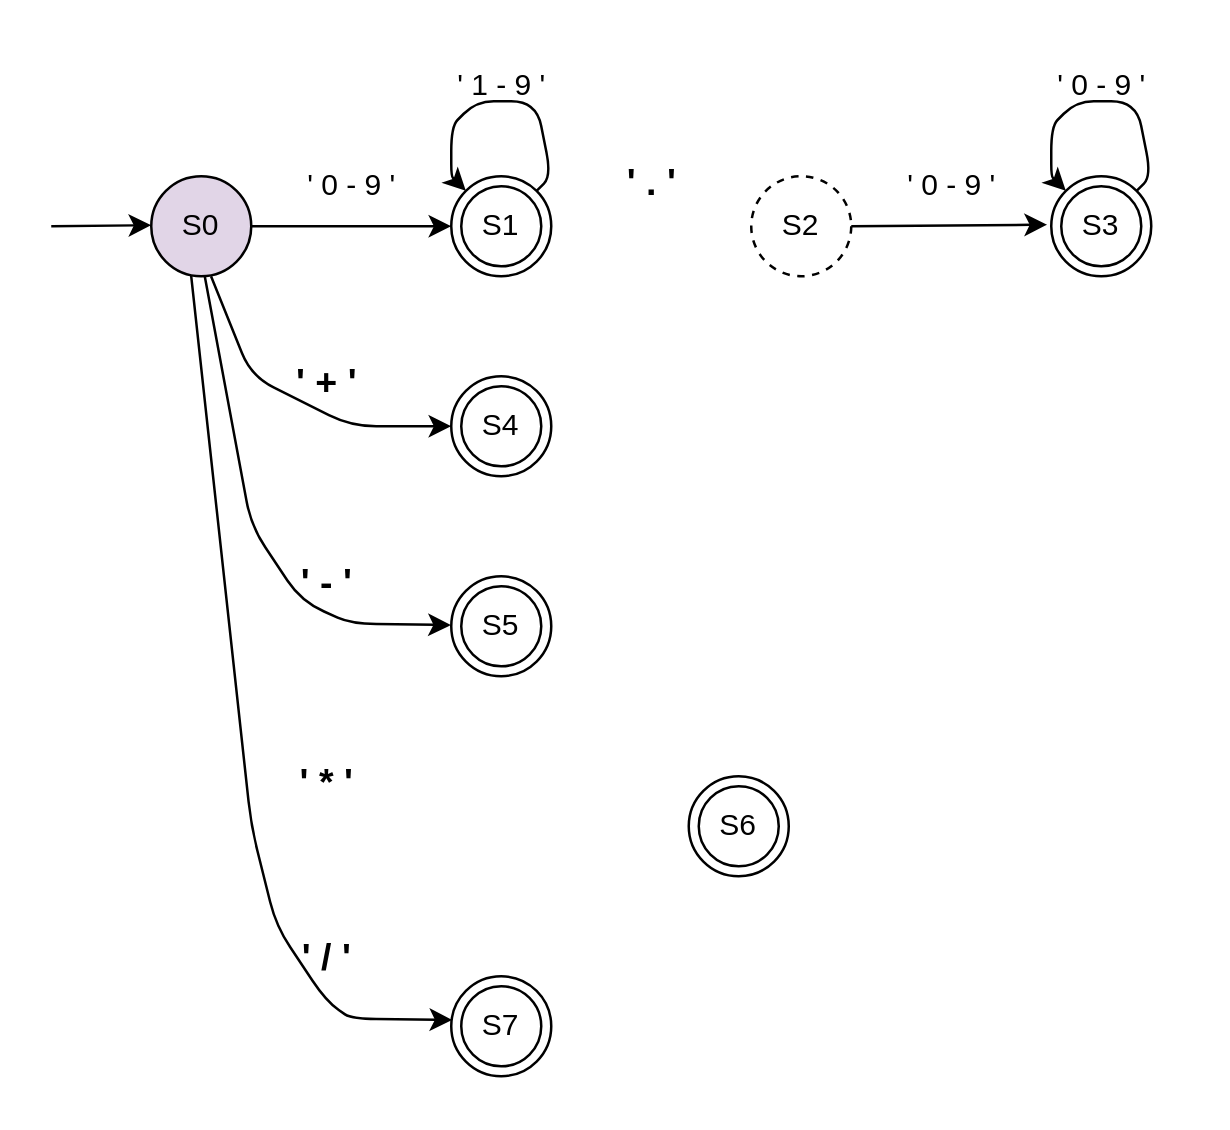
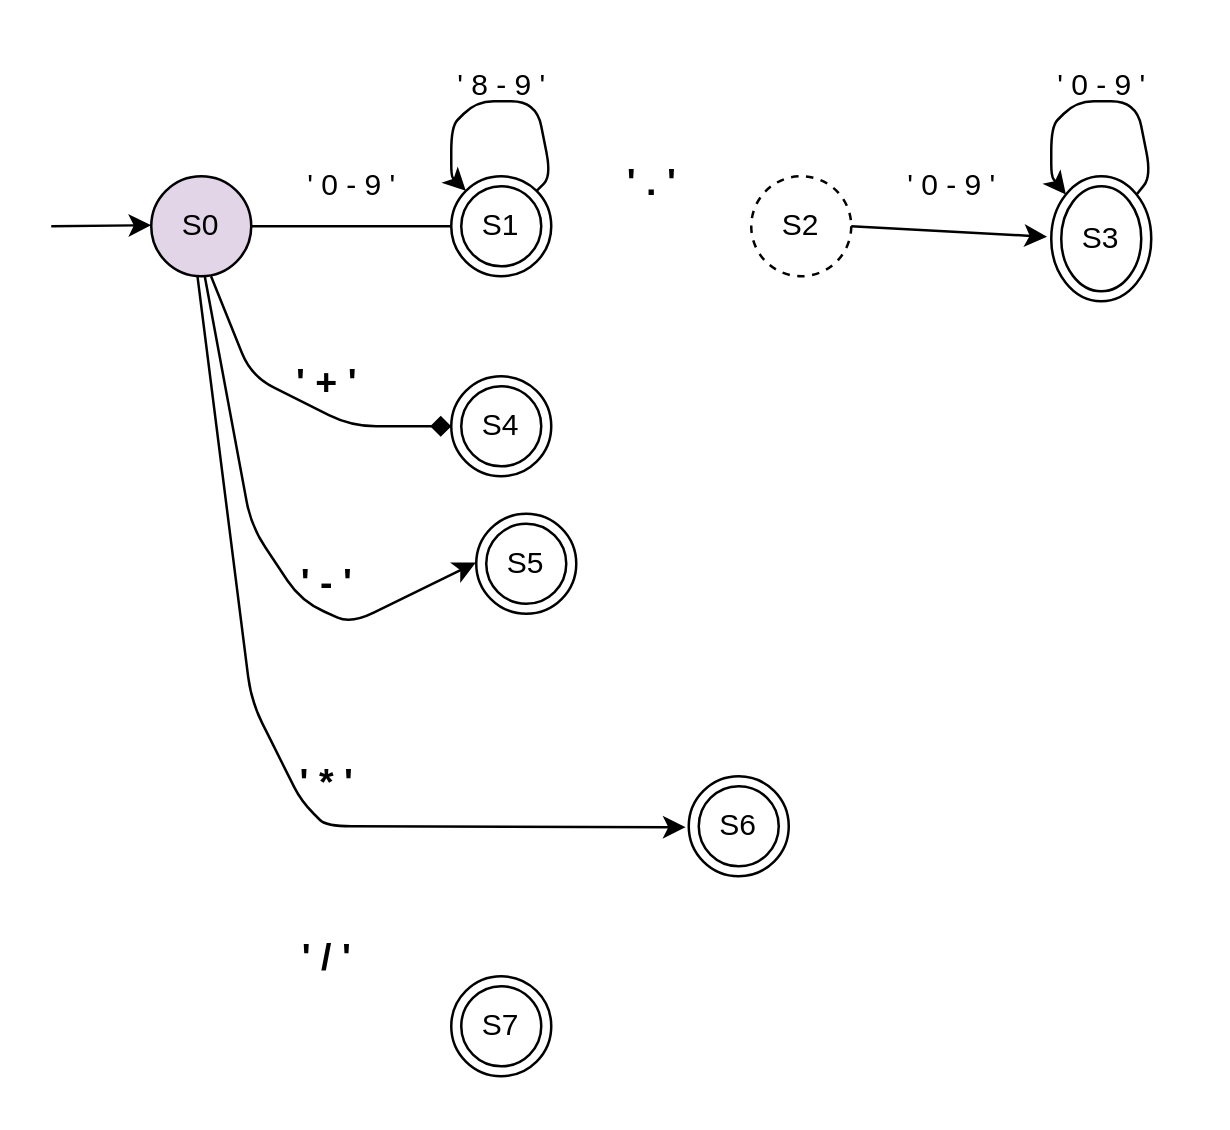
node "' 1 - 9 '": label "' 1 - 9 '" -> "' 8 - 9 '"
edge "S0" -> "S1": arrowhead classic -> none
node "S3": size 100x100 -> 100x125
edge "S0" -> "S4": arrowhead classic -> diamond
node "S5": moved (501, 626) -> (526, 564)
edge "S0" -> "S7": removed
edge "S0" -> "S6": added
